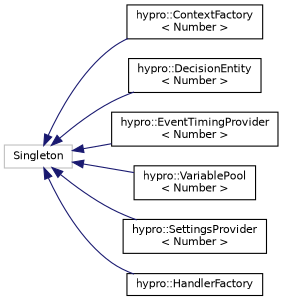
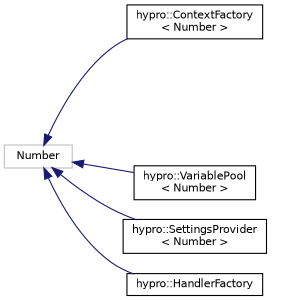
node "hypro::DecisionEntity < Number >": removed
node "hypro::EventTimingProvider < Number >": removed
node "Singleton": label "Singleton" -> "Number"
